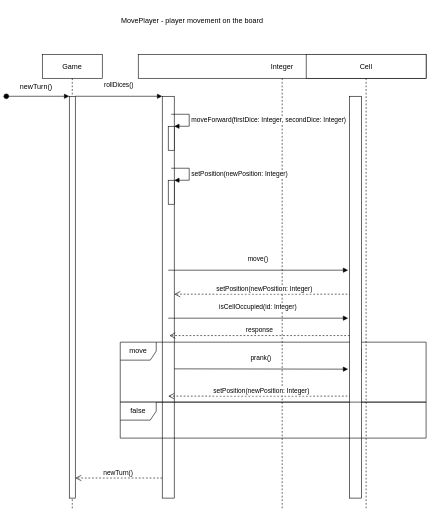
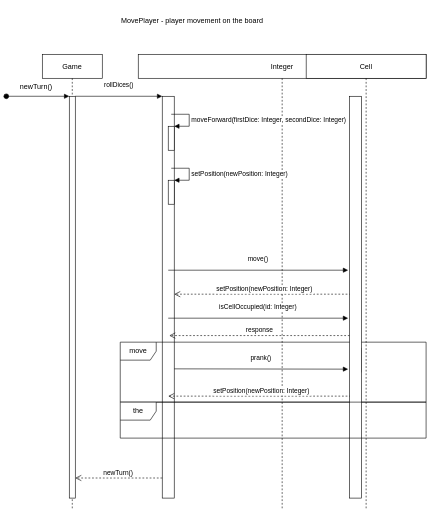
node "false": label "false" -> "the"
